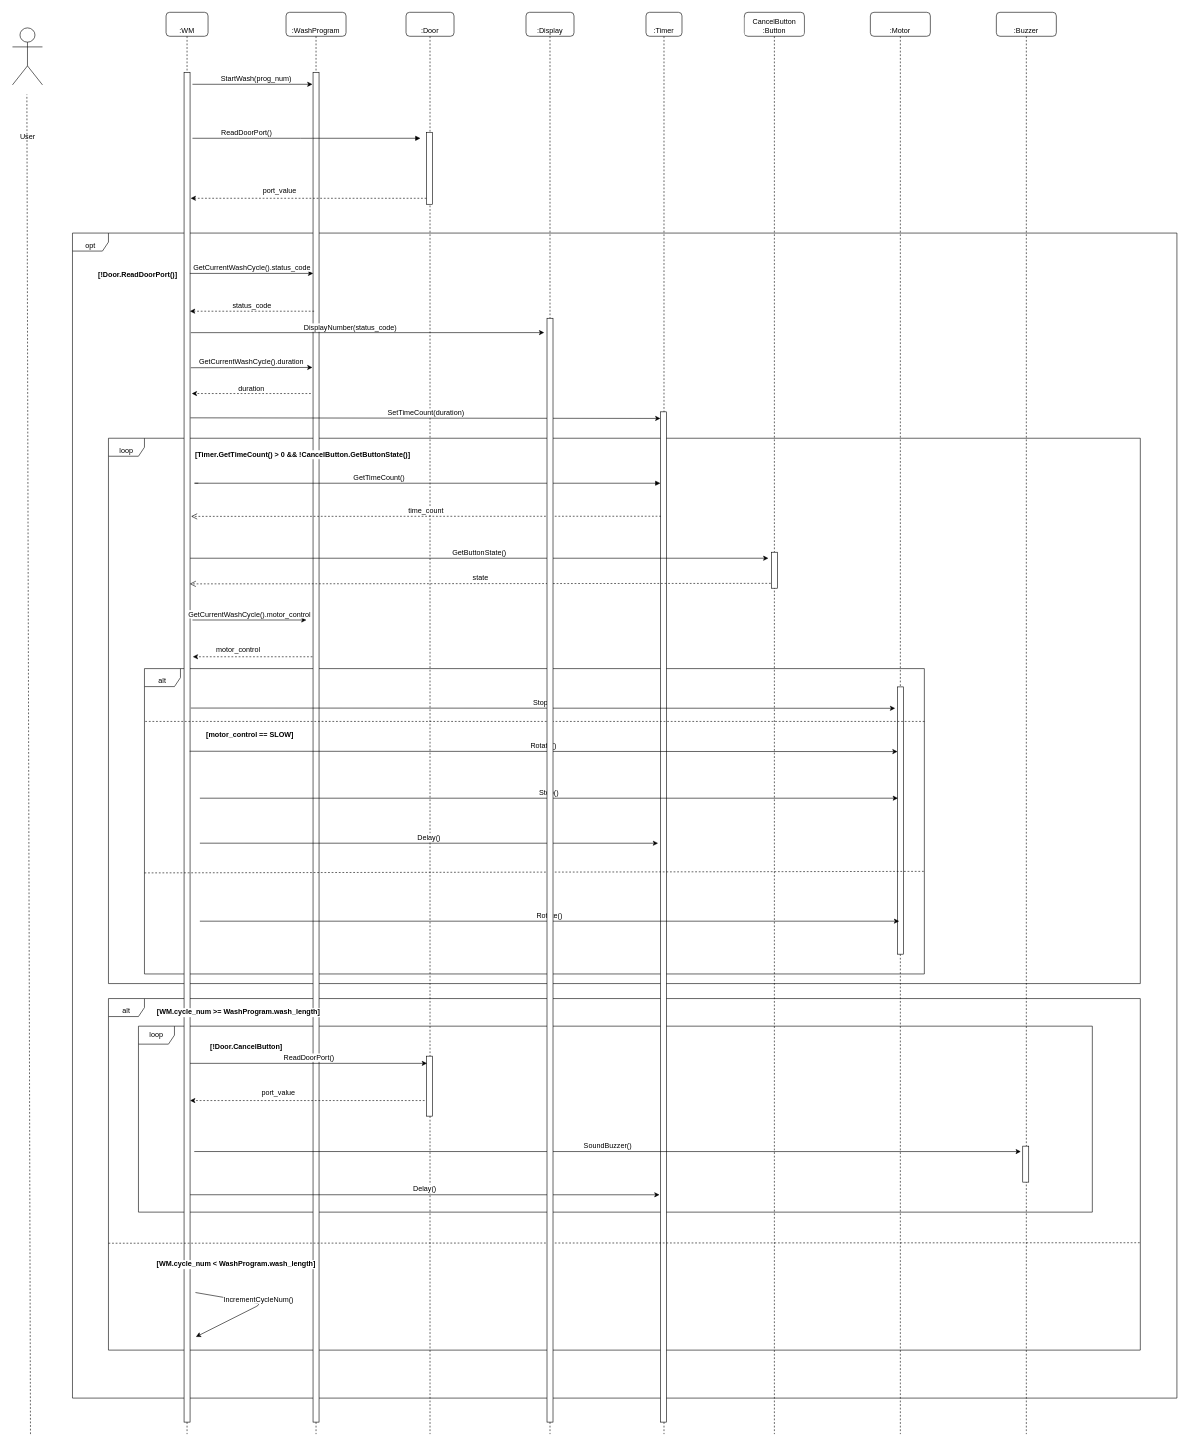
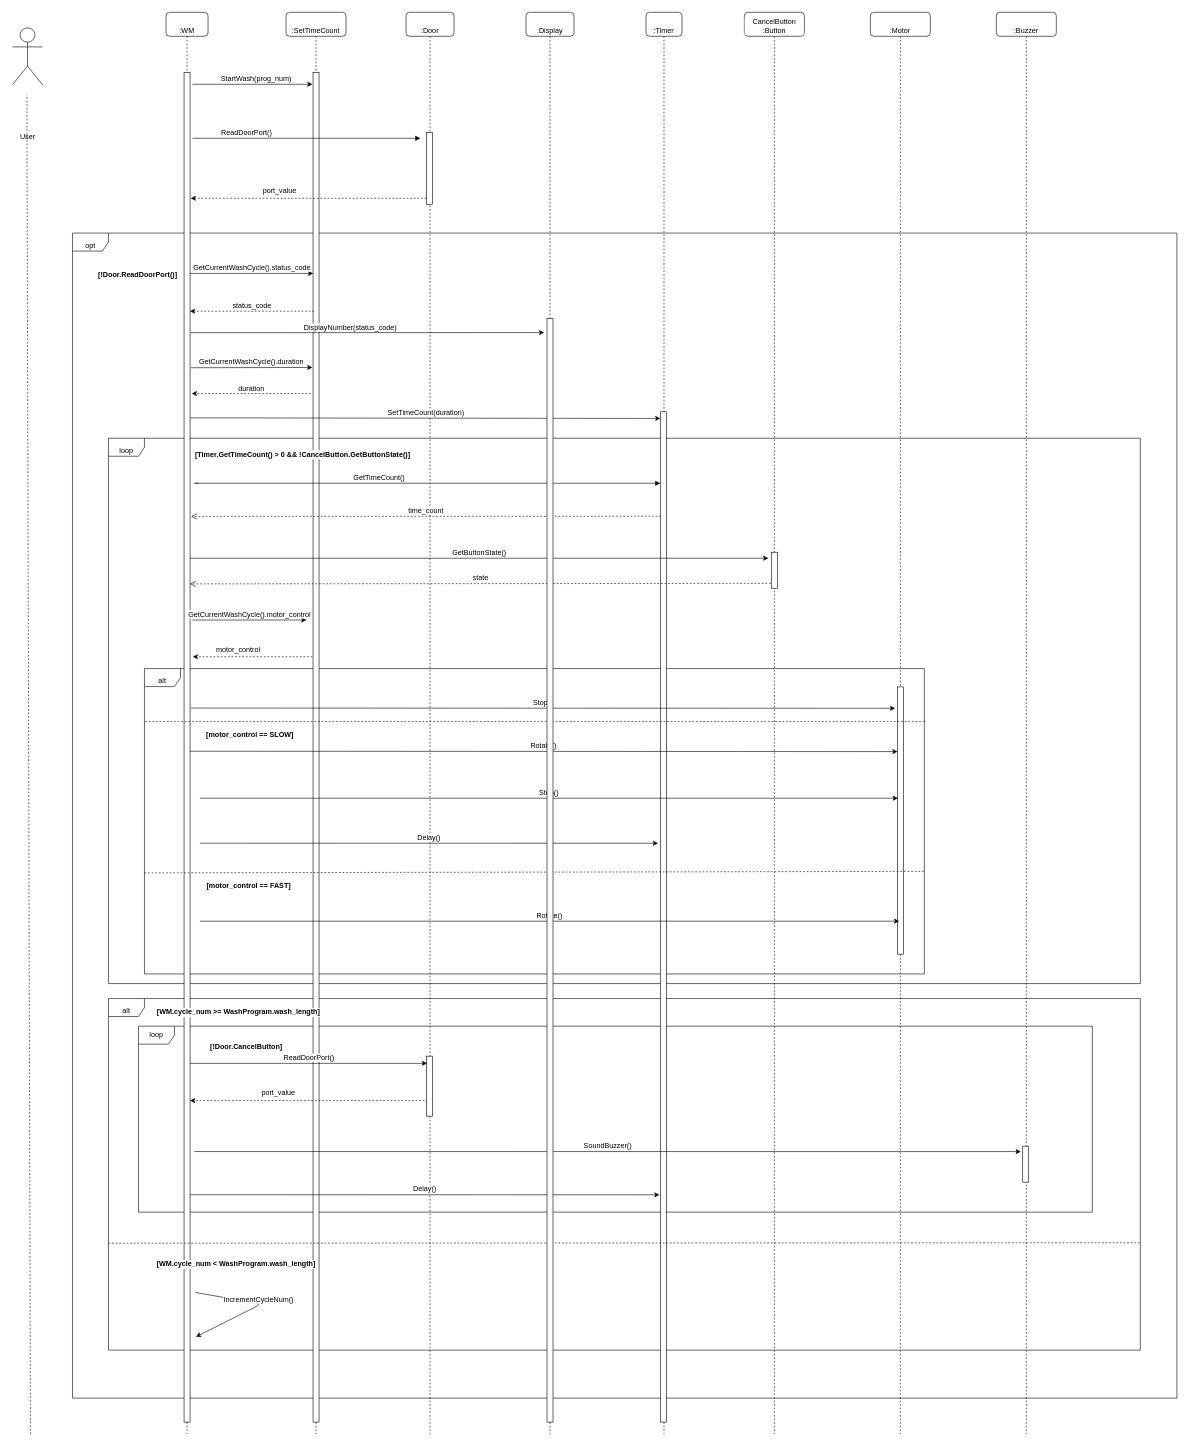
node ":WashProgram": label ":WashProgram" -> ":SetTimeCount"
node "[motor_control == FAST]": added
